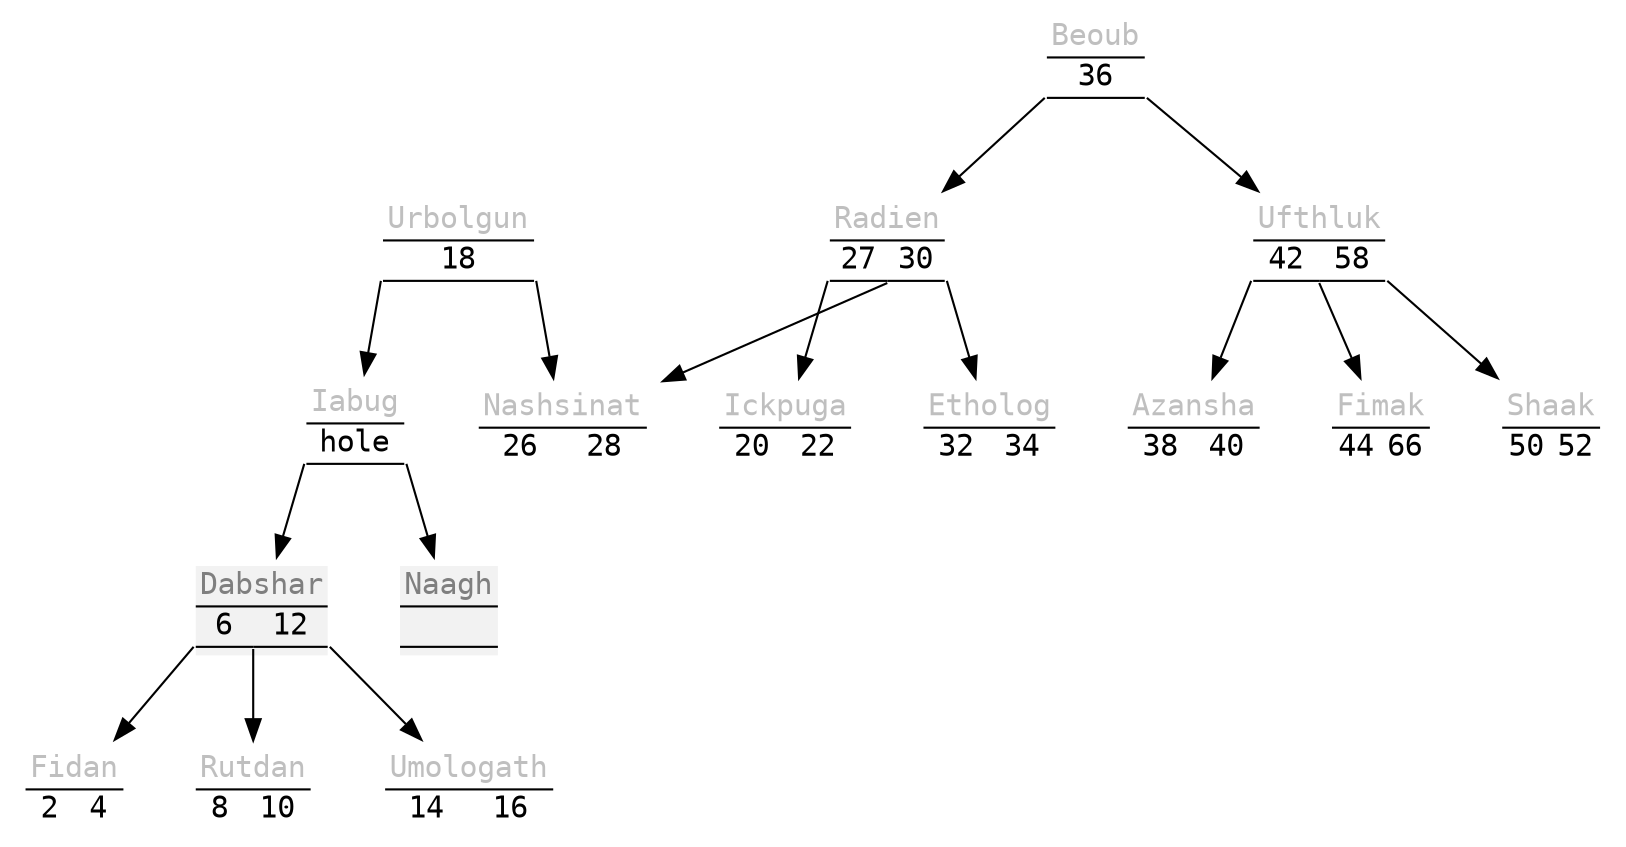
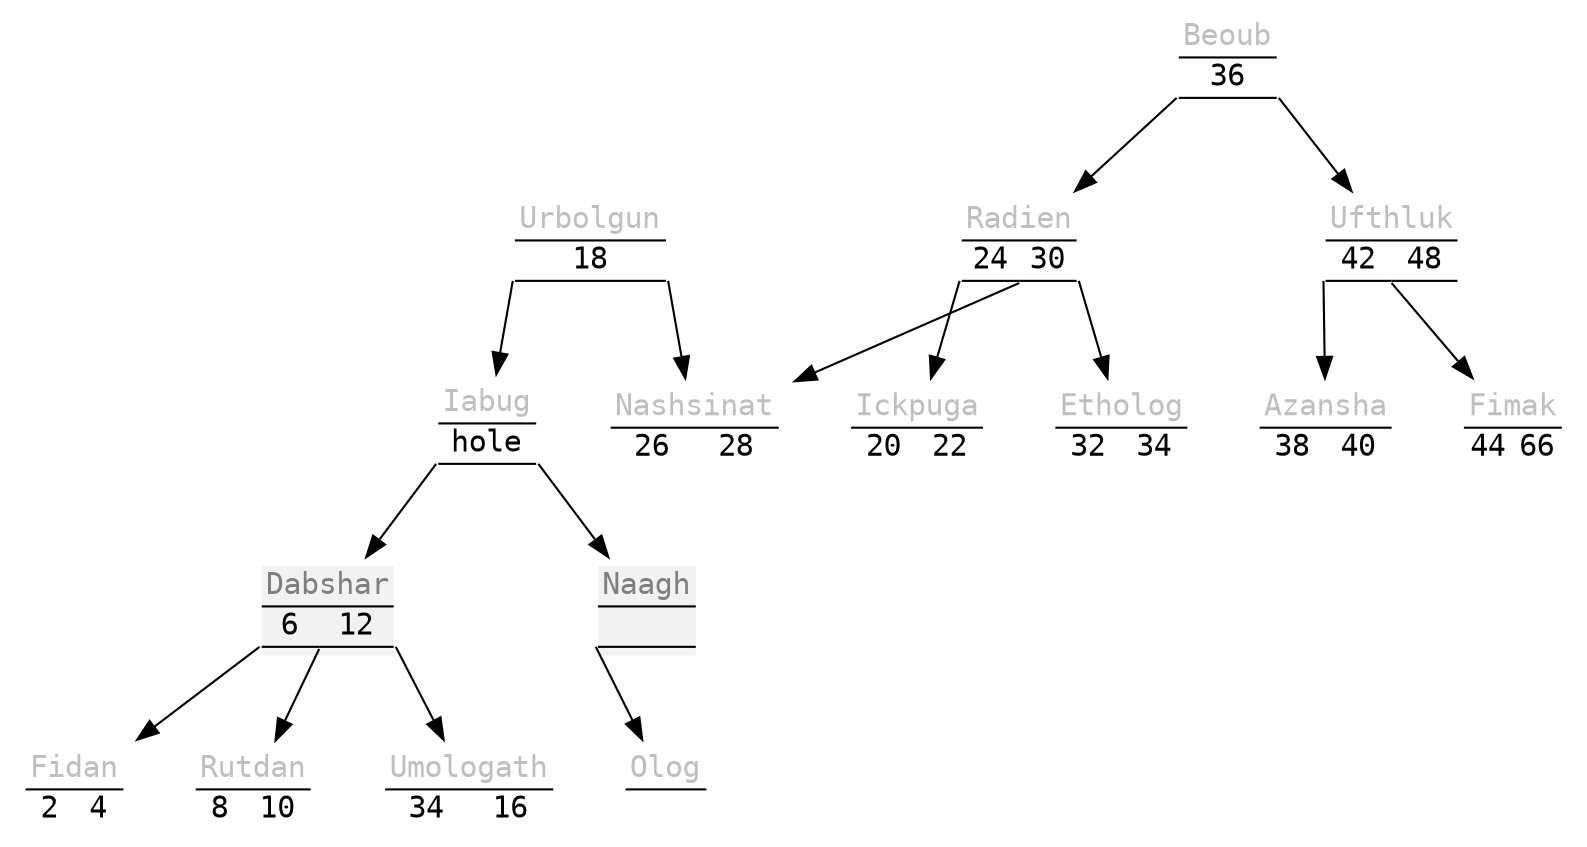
node "Radien": text "27" -> "24"
node "Ufthluk": text "58" -> "48"
node "Shaak": removed
node "Olog": added
node "Umologath": text "14" -> "34"
